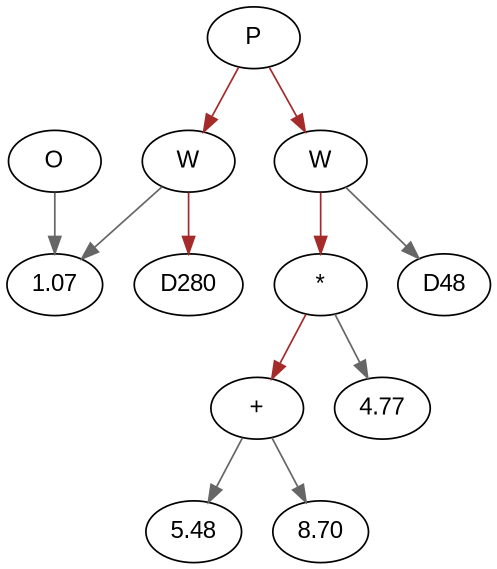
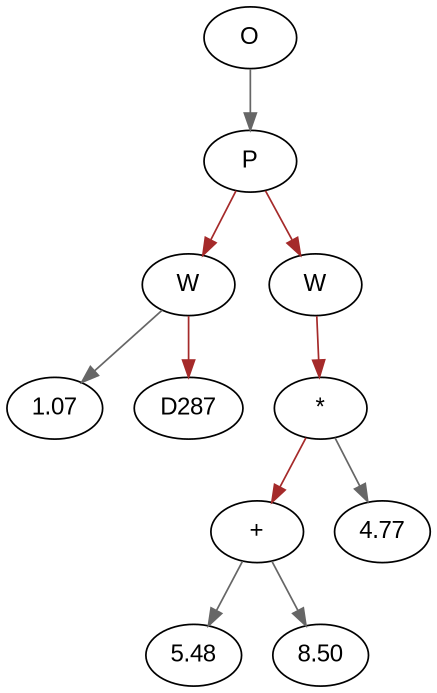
edge "O" -> "1.07": now "O" -> "P"
node "D280": label "D280" -> "D287"
node "D48": removed
node "8.70": label "8.70" -> "8.50"
